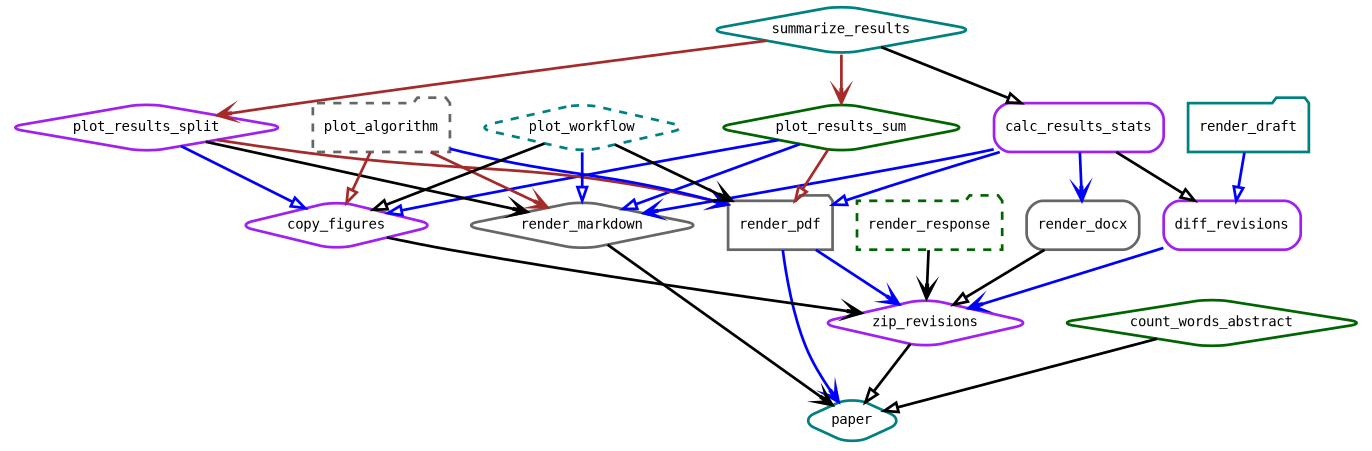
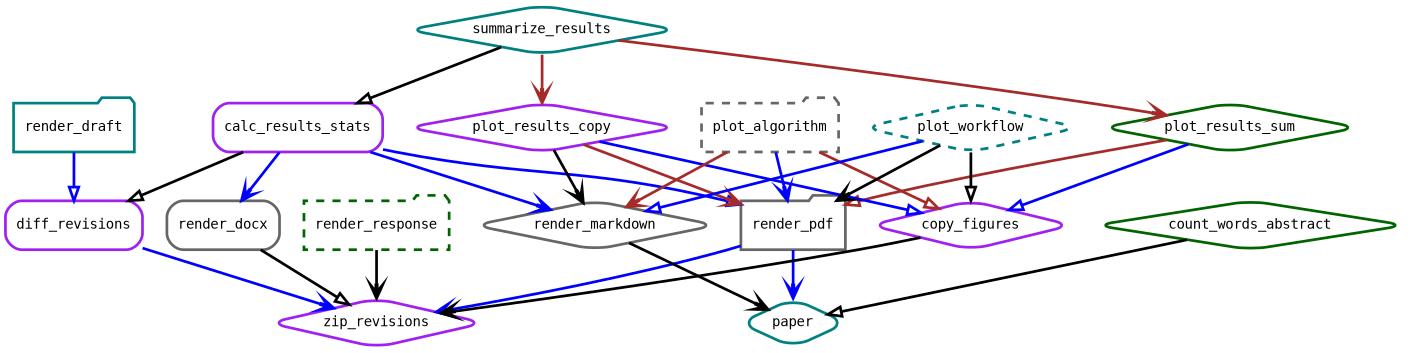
node "plot_results_split": label "plot_results_split" -> "plot_results_copy"
edge "plot_results_sum" -> "render_markdown": removed
edge "zip_revisions" -> "paper": removed
